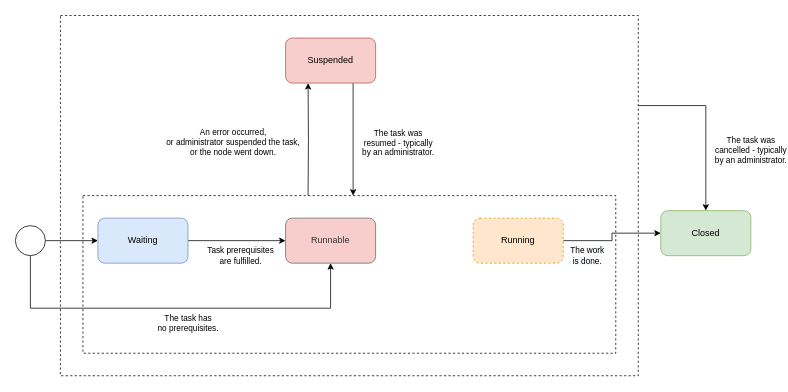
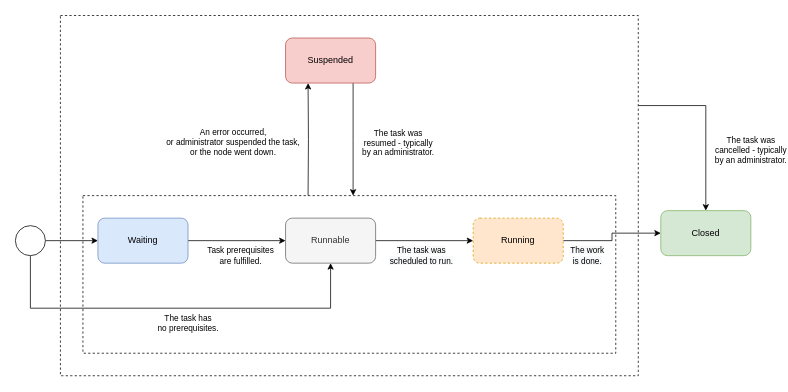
node "Runnable": fillcolor #f8cecc -> #f5f5f5
edge "Runnable" -> "Running": added, label "The task was scheduled to run."
